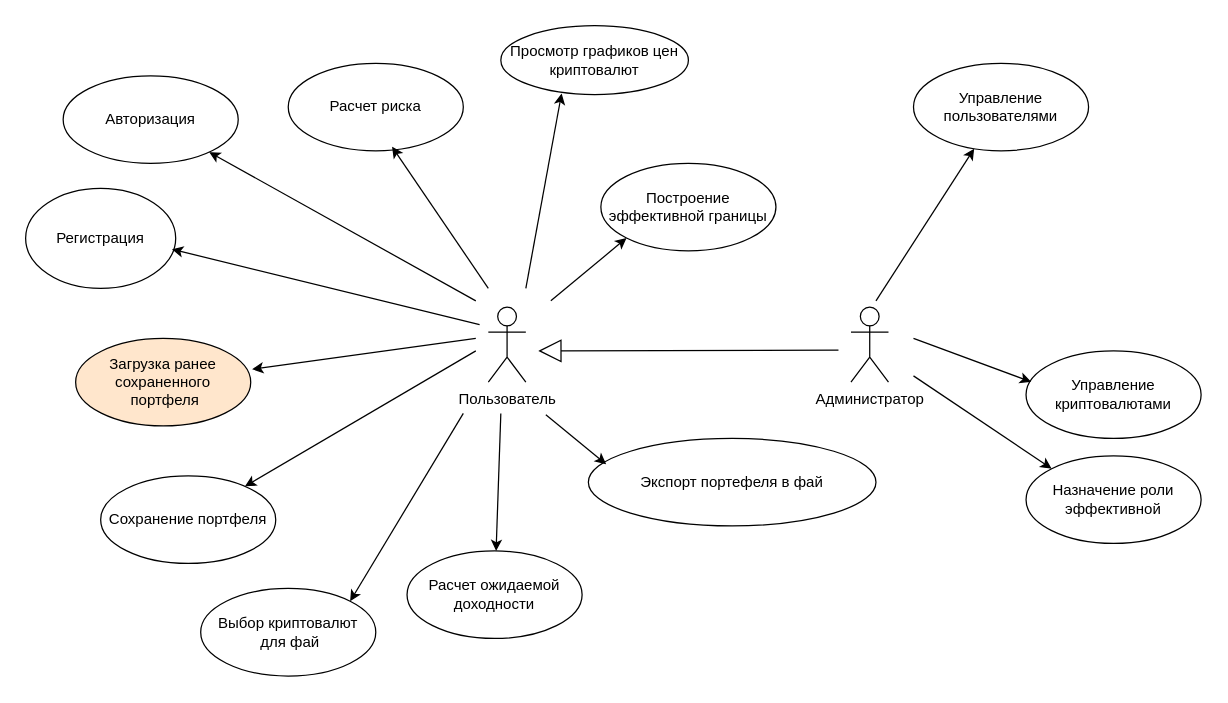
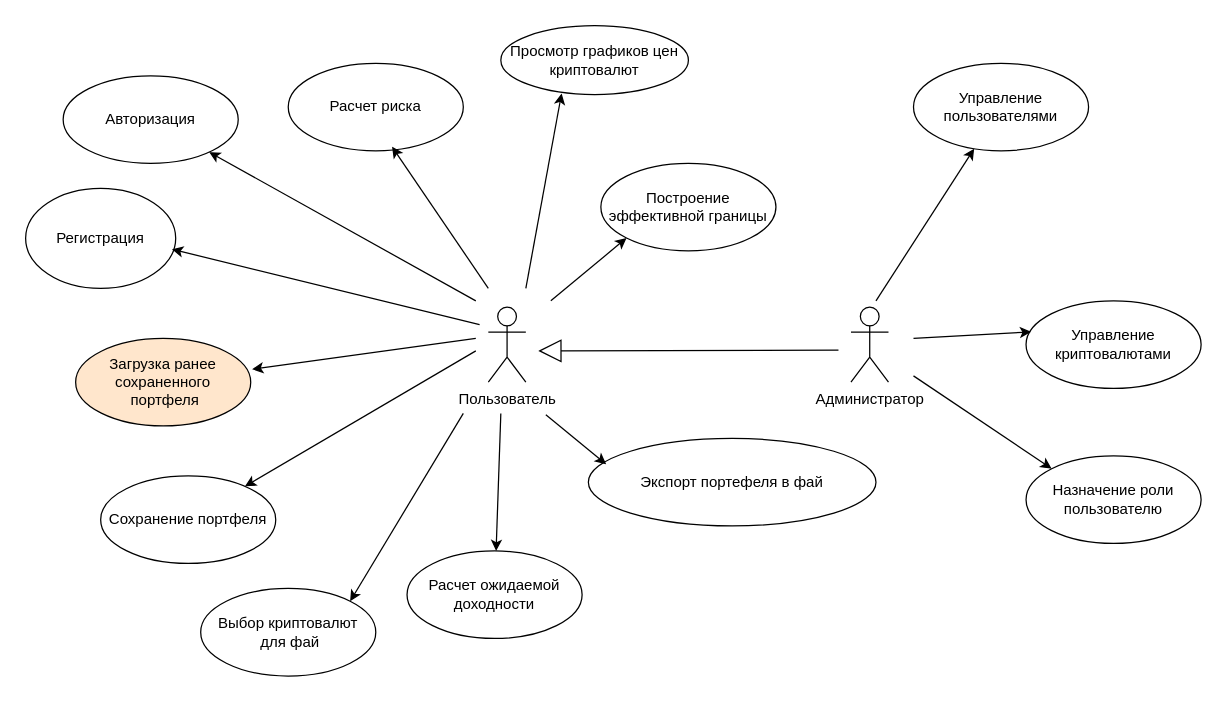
node "Управление криптовалютами": moved (1113, 394) -> (1113, 344)
node "Назначение роли эффективной": label "Назначение роли эффективной" -> "Назначение роли пользователю"
